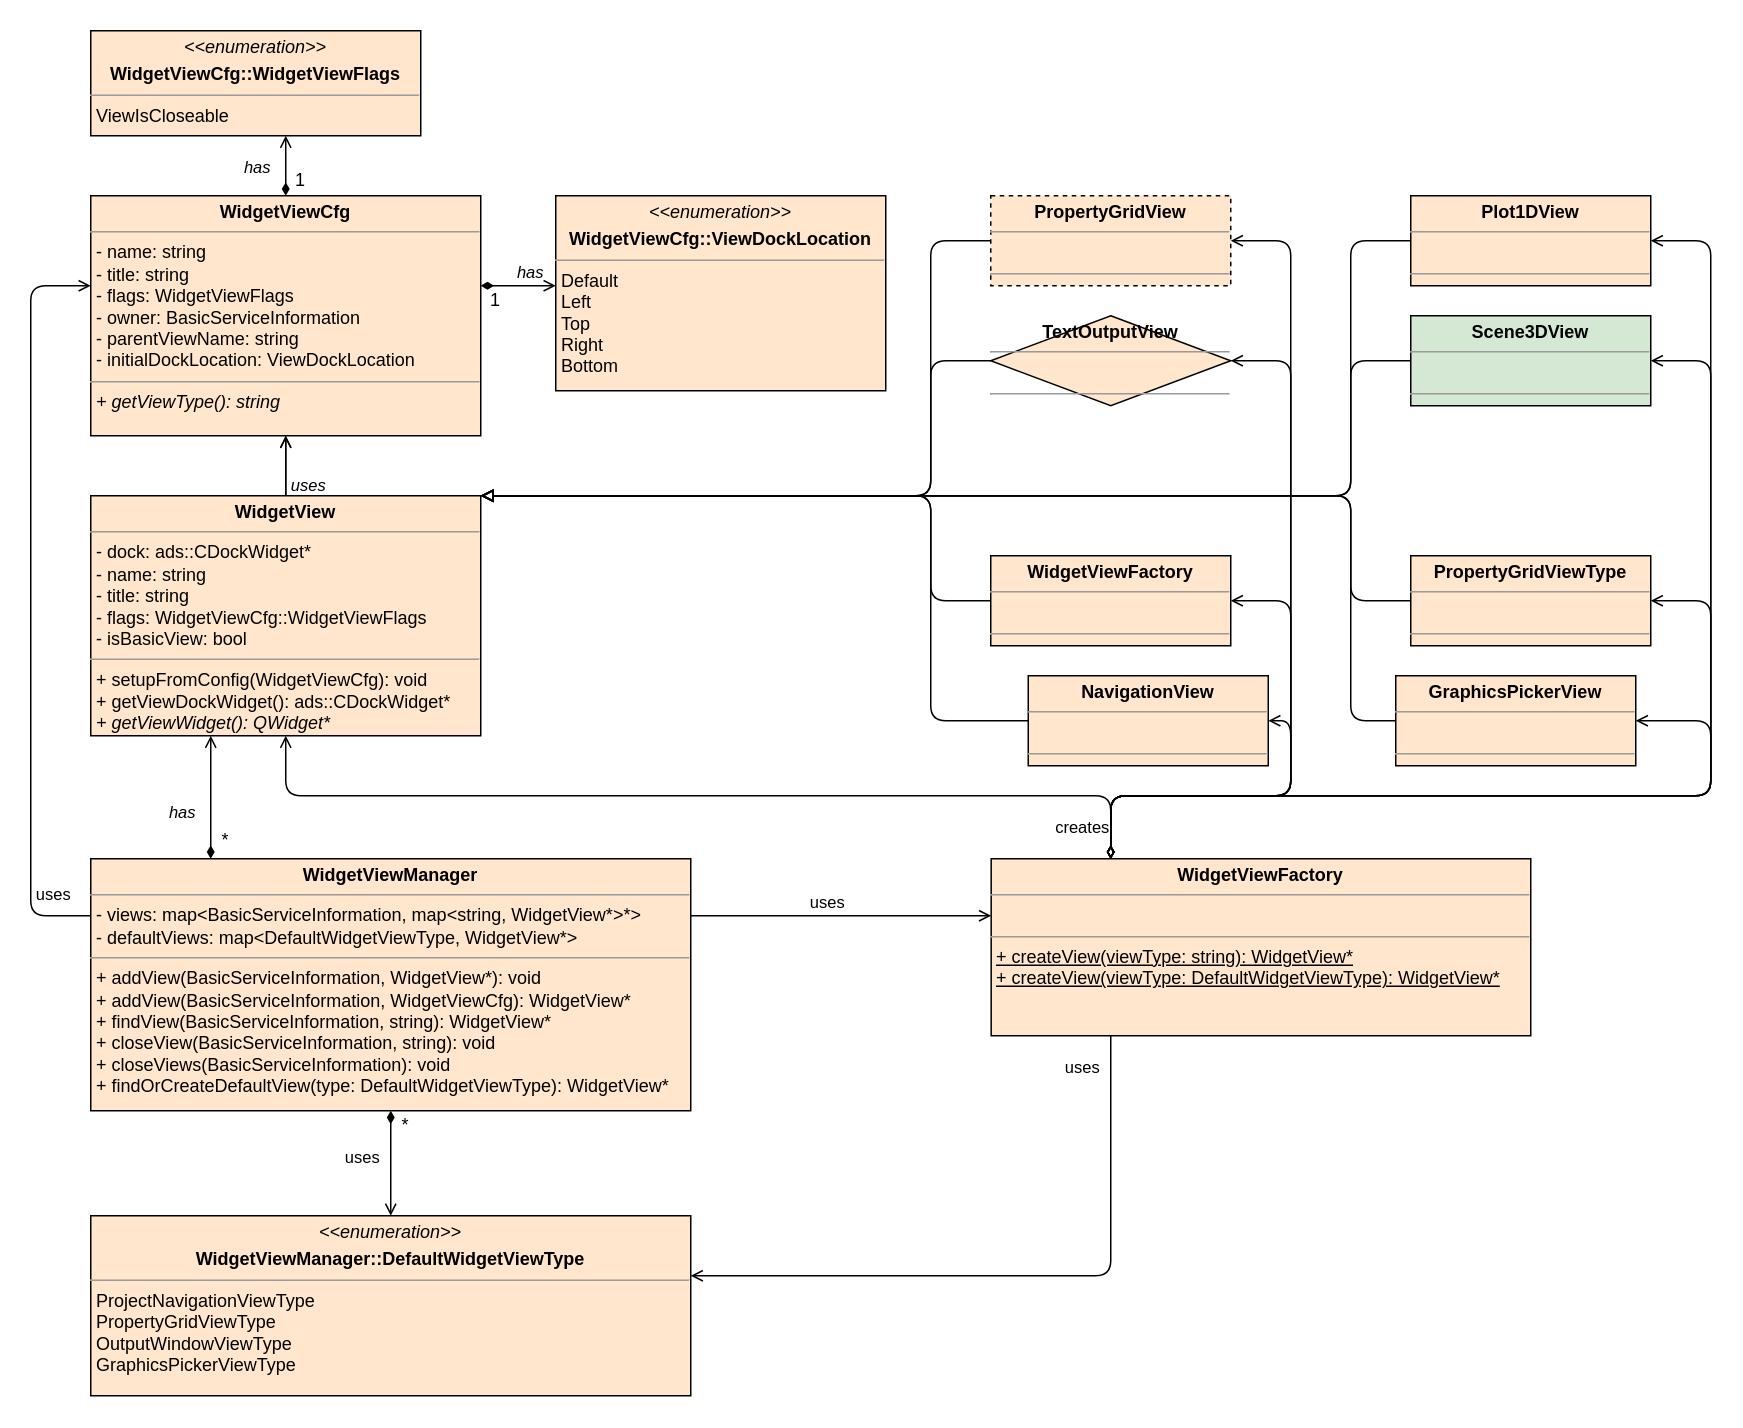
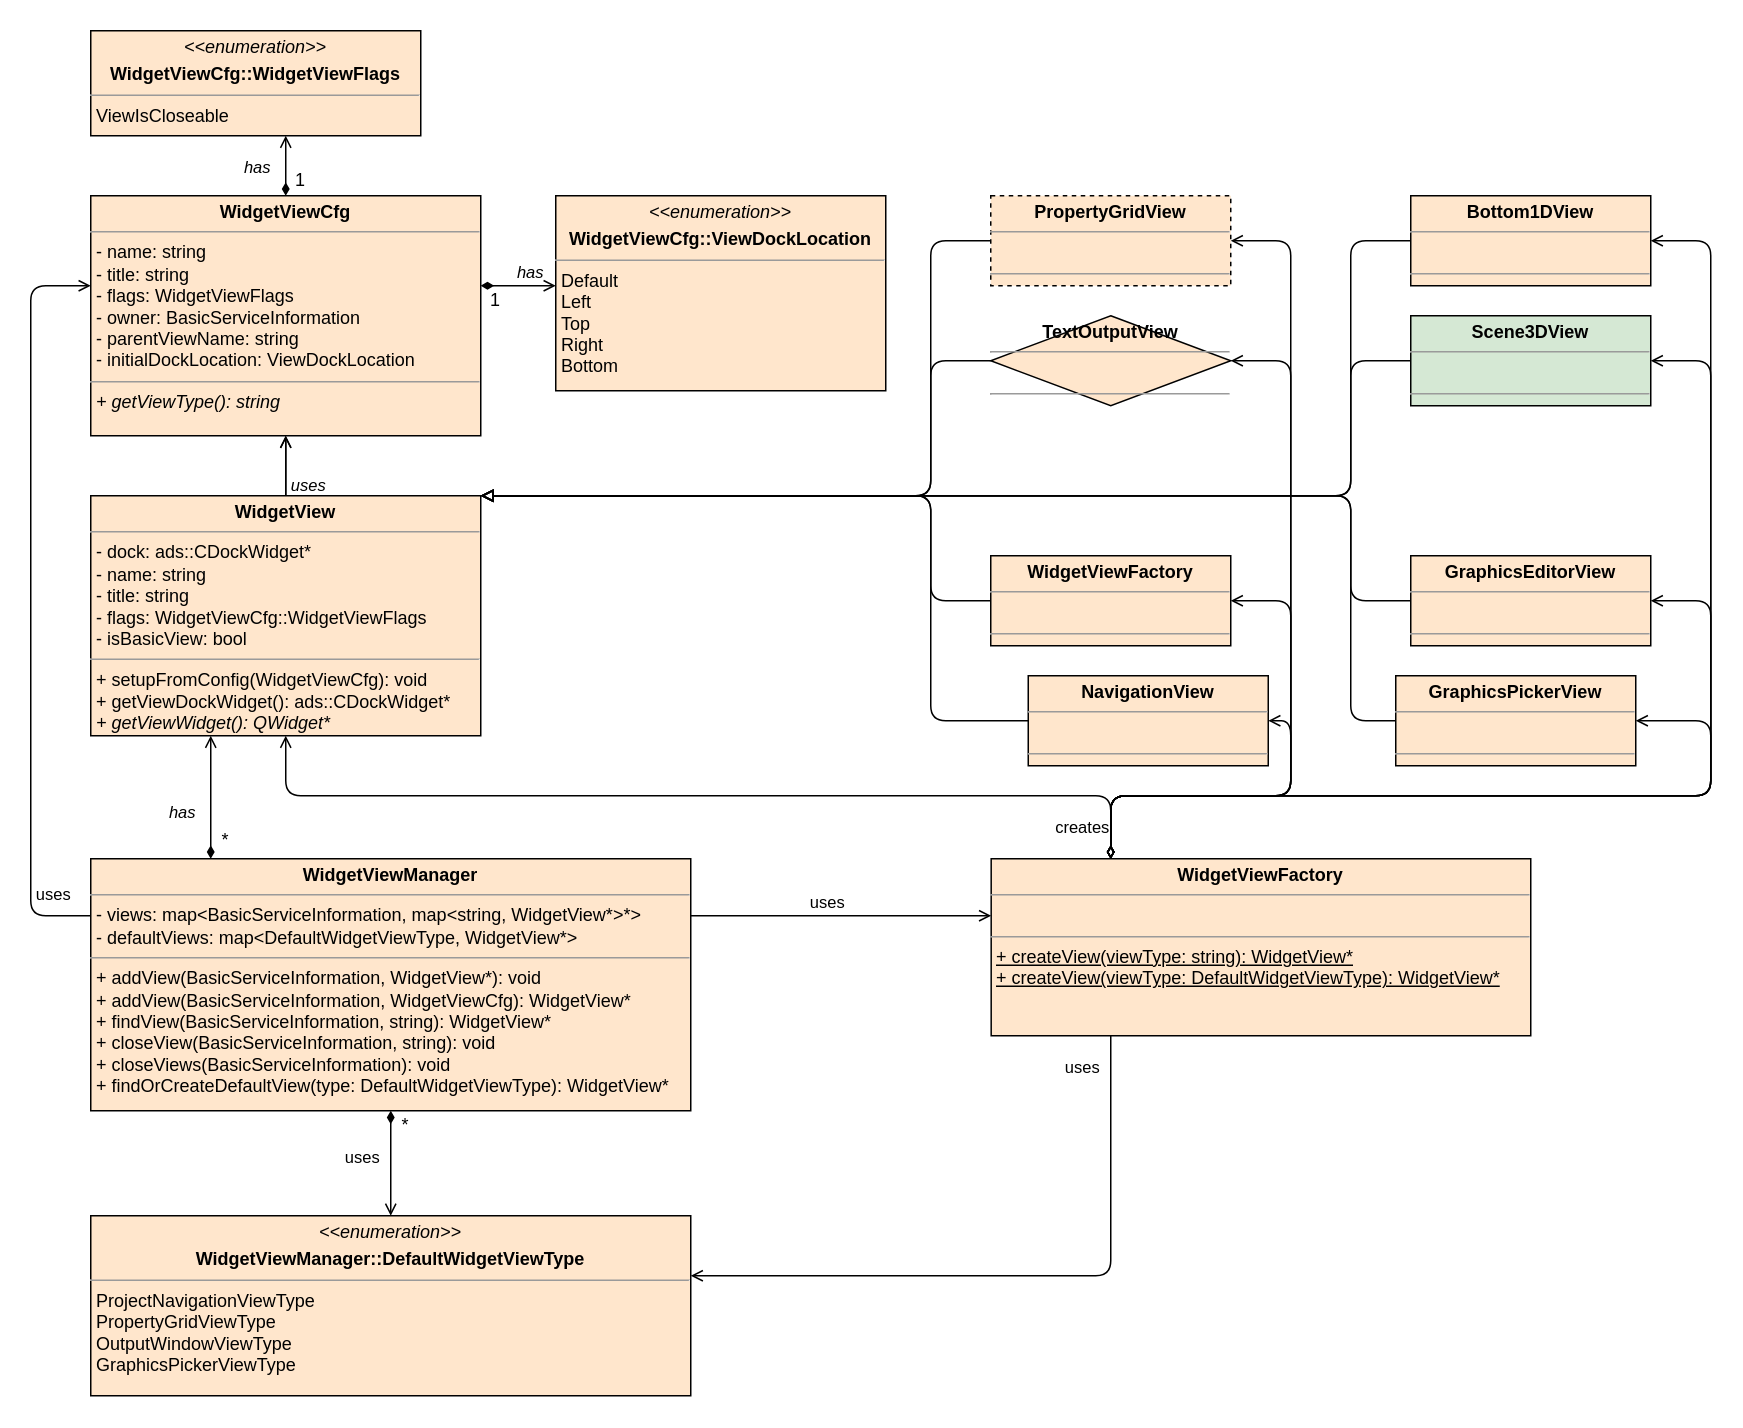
node "Plot1DView": label "Plot1DView" -> "Bottom1DView"
node "PropertyGridViewType": label "PropertyGridViewType" -> "GraphicsEditorView"
